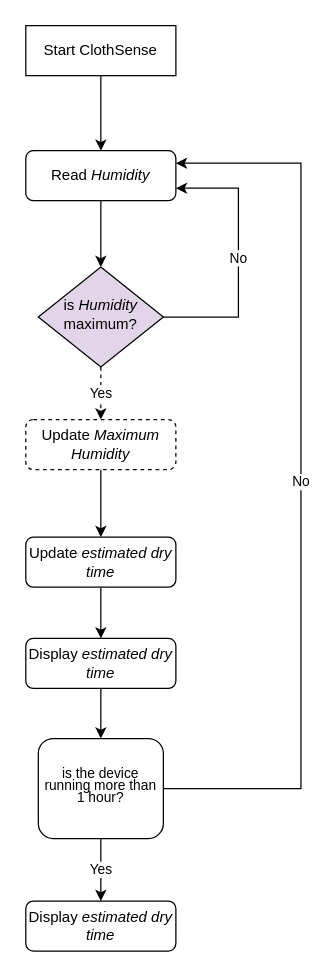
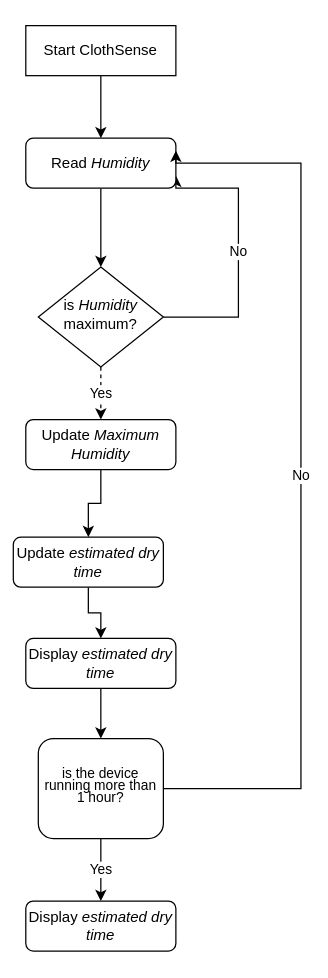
node "Read Humidity": moved (101, 176) -> (101, 163)
node "is Humidity maximum?": fillcolor #e1d5e7 -> #ffffff
node "Update Maximum Humidity": style dashed -> solid
node "Update estimated dry time": moved (101, 562) -> (88, 562)
